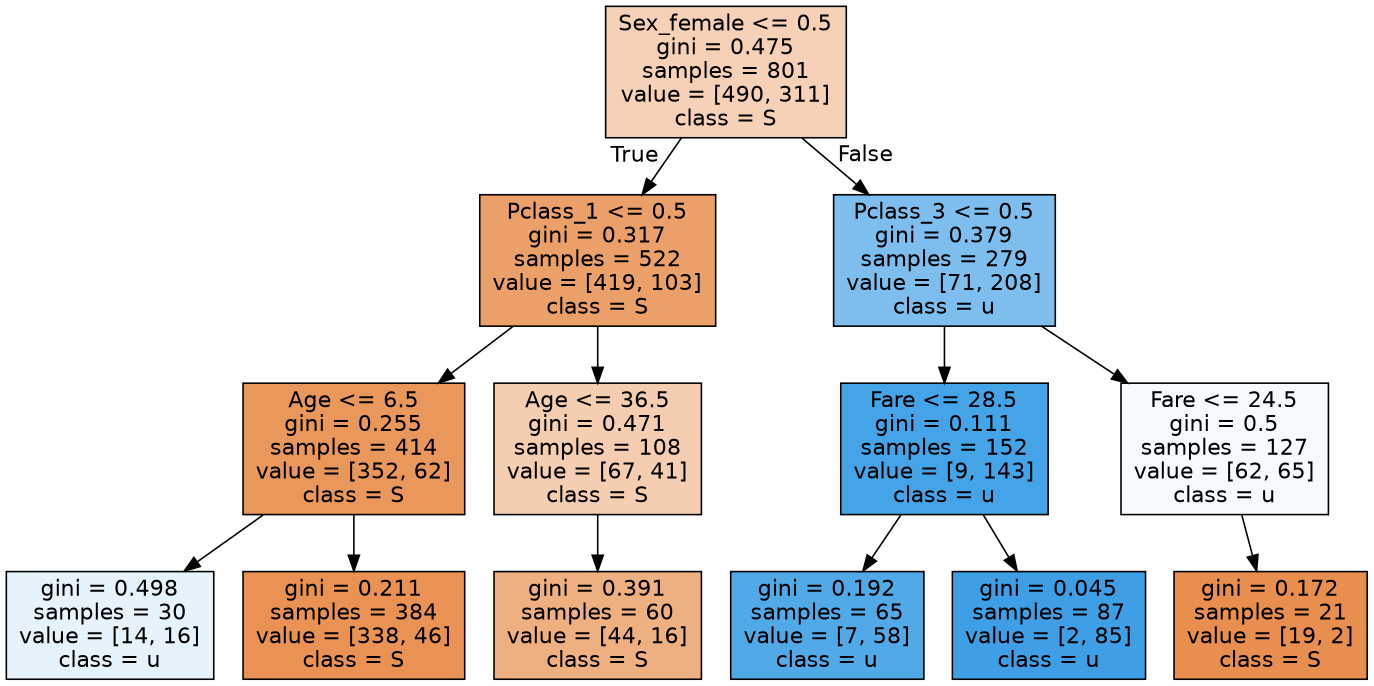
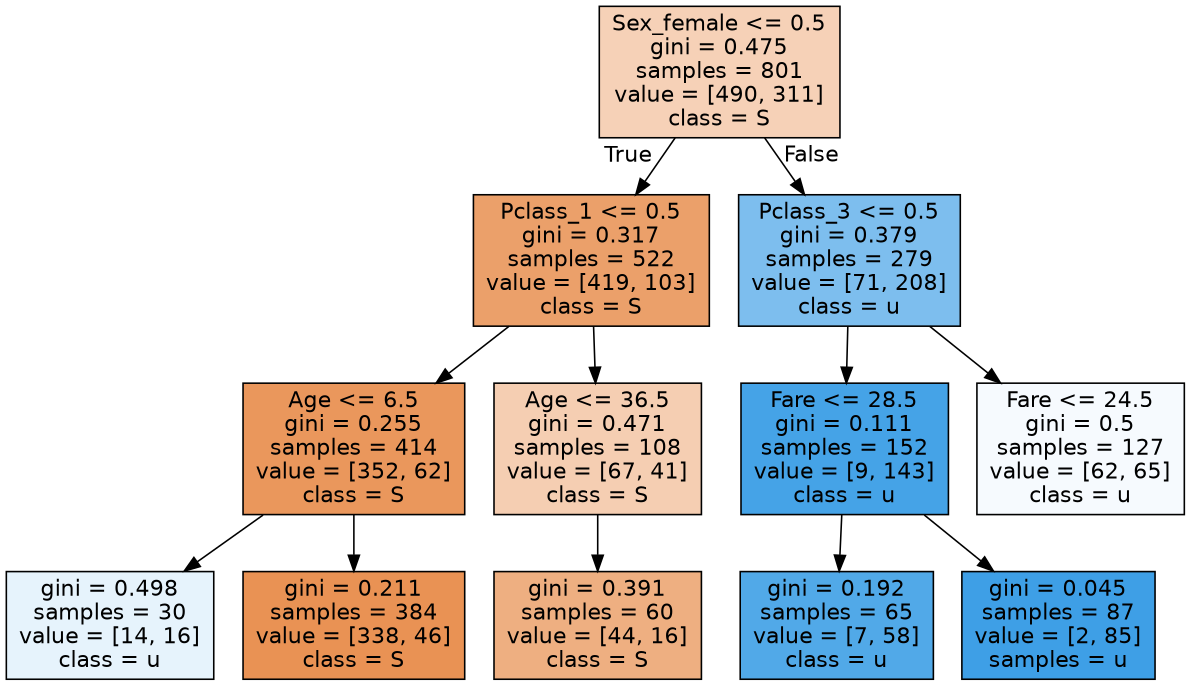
node "gini = 0.045 samples = 87 value = [2, 85] class = u": label "gini = 0.045 samples = 87 value = [2, 85] class = u" -> "gini = 0.045 samples = 87 value = [2, 85] samples = u"
node "gini = 0.172 samples = 21 value = [19, 2] class = S": removed
